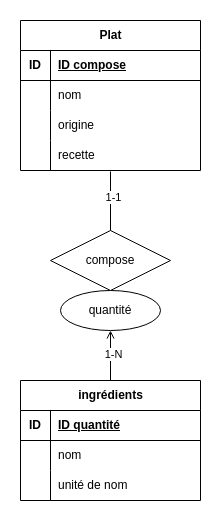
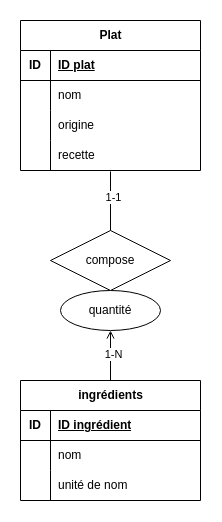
node "ID compose": label "ID compose" -> "ID plat"
node "ID quantité": label "ID quantité" -> "ID ingrédient"
